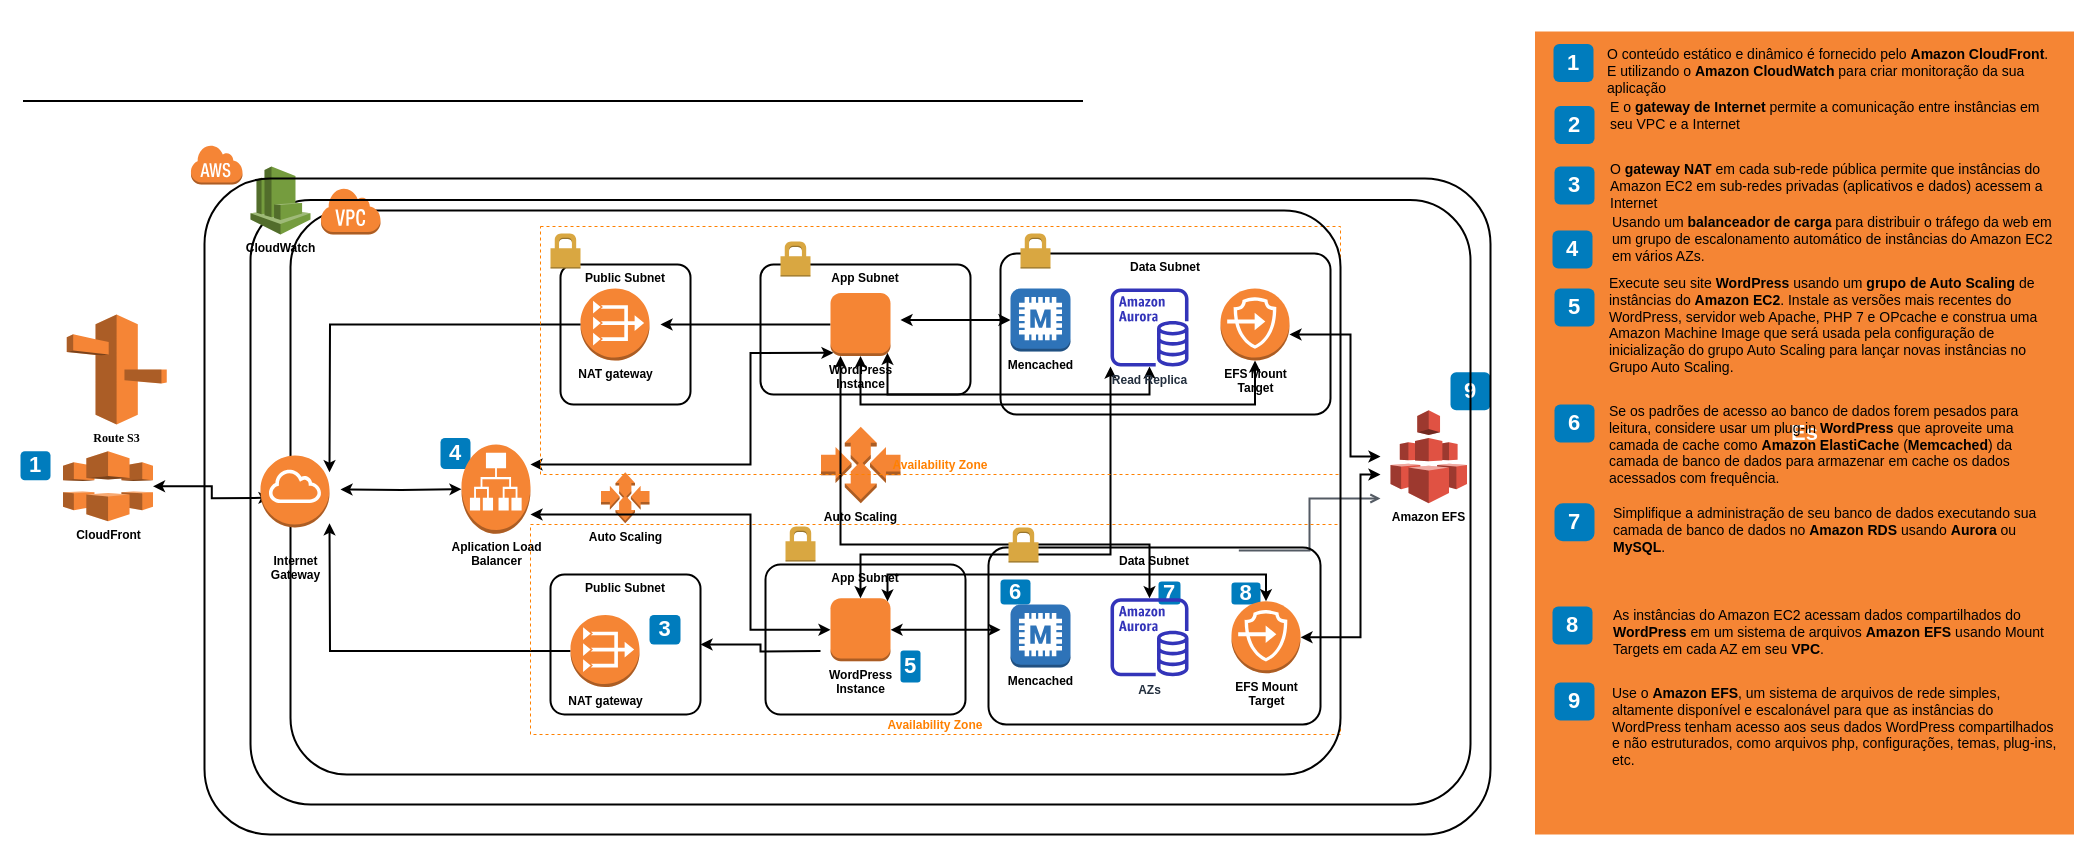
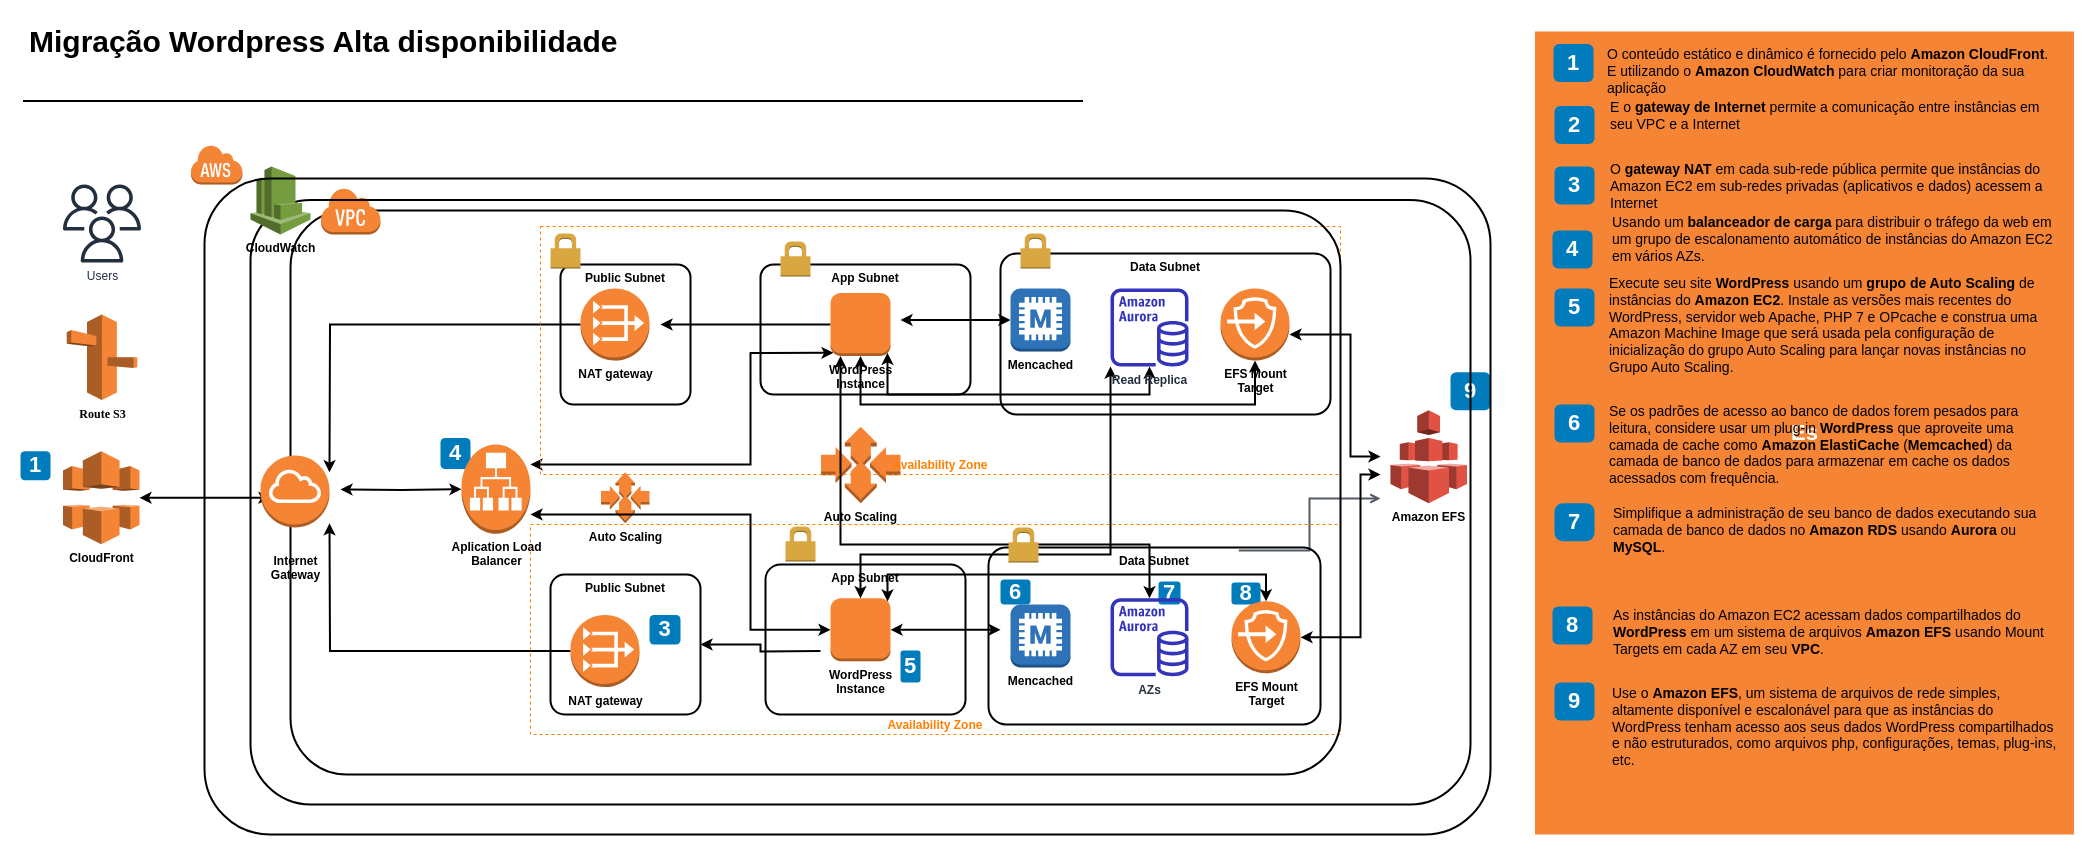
node "Migração Wordpress Alta disponibilidade": added
node "Users": added
node "Route S3": size 100x110 -> 71x86
node "CloudFront": size 90x70 -> 77x93
